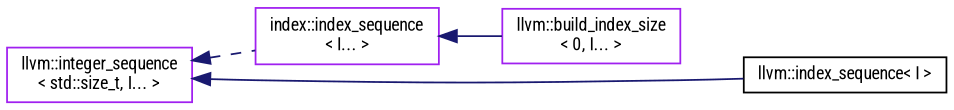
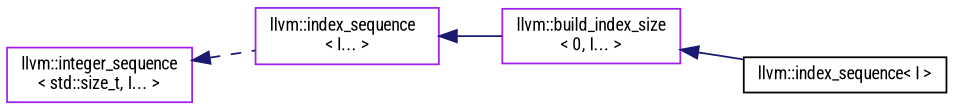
node "index::index_sequence < I... >": label "index::index_sequence < I... >" -> "llvm::index_sequence < I... >"
edge "llvm::index_sequence< I >" -> "llvm::integer_sequence < std::size_t, I... >": now "llvm::index_sequence< I >" -> "llvm::build_index_size < 0, I... >"
